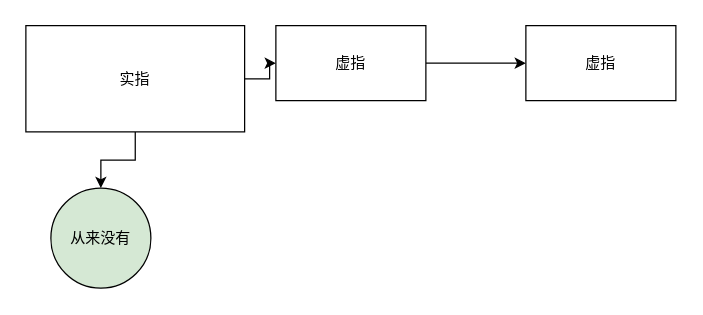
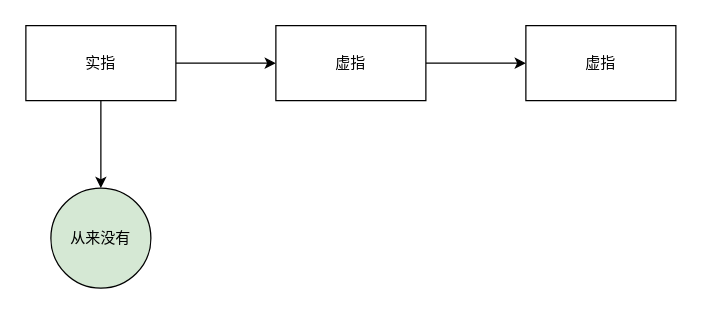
node "实指": size 219x106 -> 150x75
